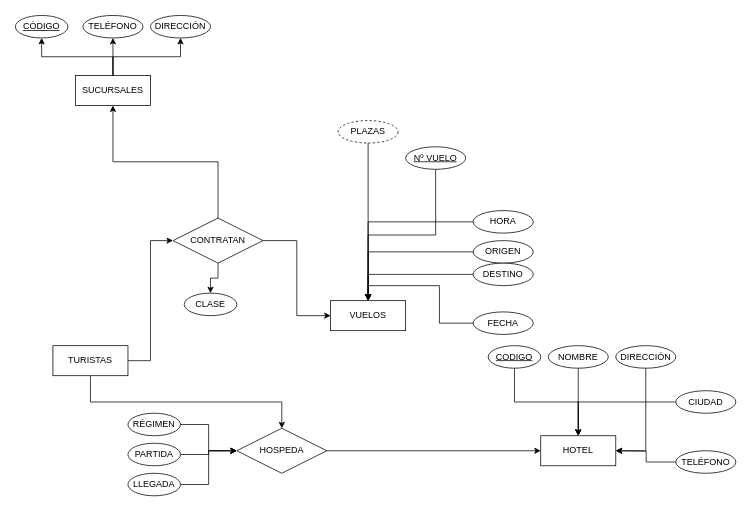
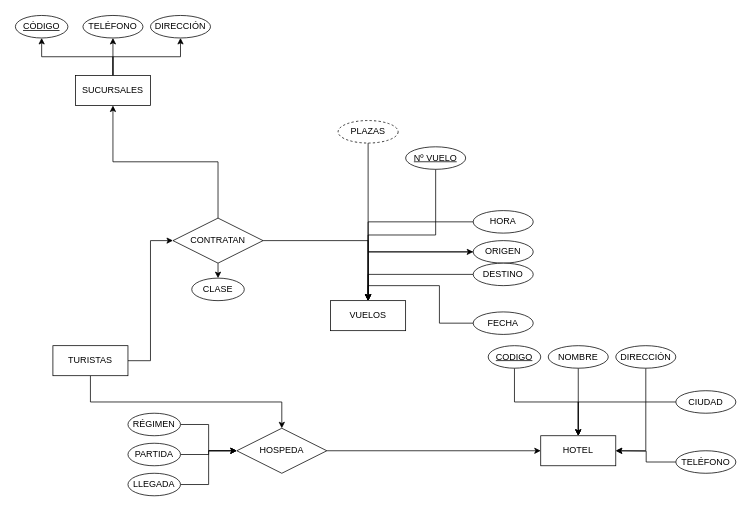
edge "CONTRATAN" -> "VUELOS": now "CONTRATAN" -> "ORIGEN"
node "CLASE": moved (210, 304) -> (218, 289)
